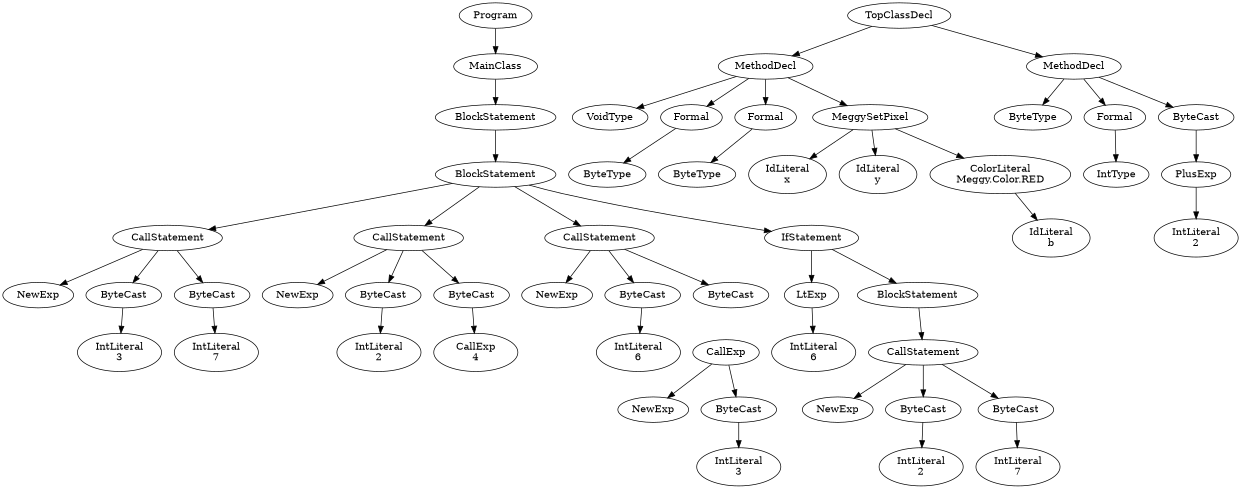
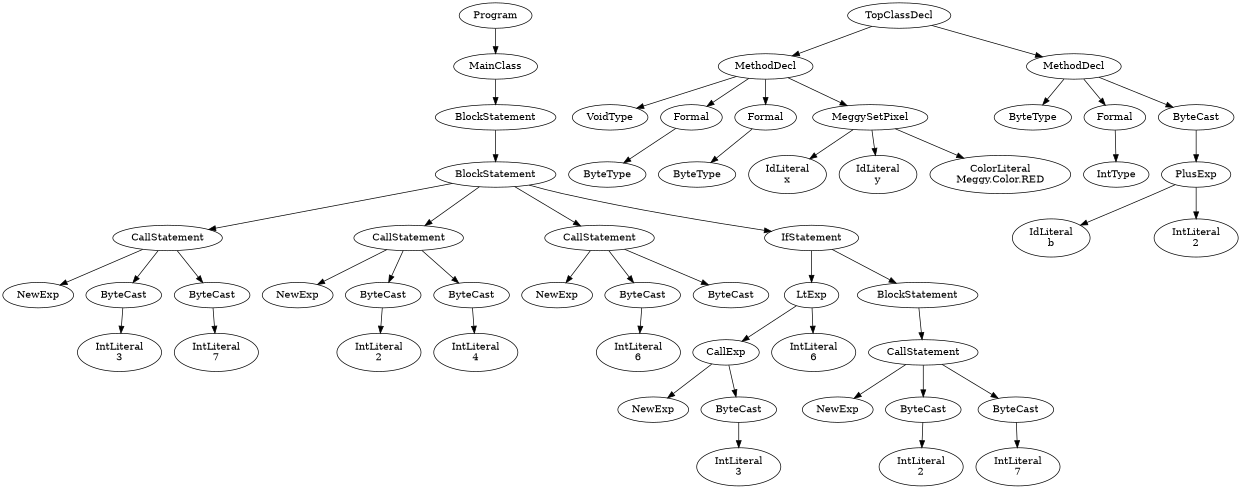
edge "ColorLiteral Meggy.Color.RED" -> "IdLiteral b": now "PlusExp" -> "IdLiteral b"
edge "LtExp" -> "CallExp": added
node "CallExp 4": label "CallExp 4" -> "IntLiteral 4"
